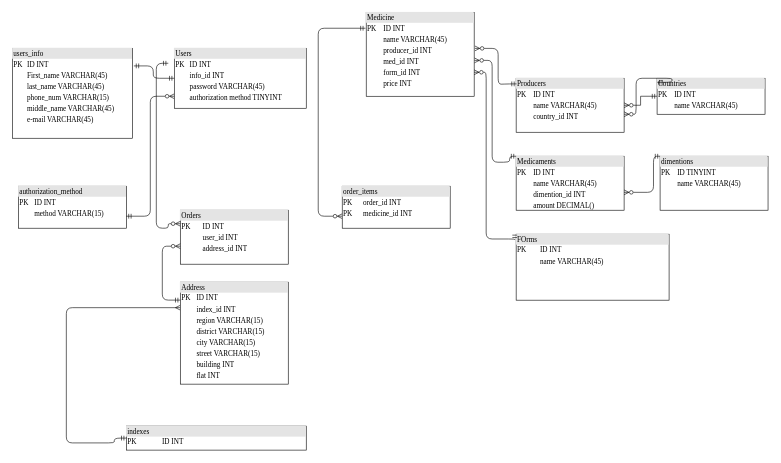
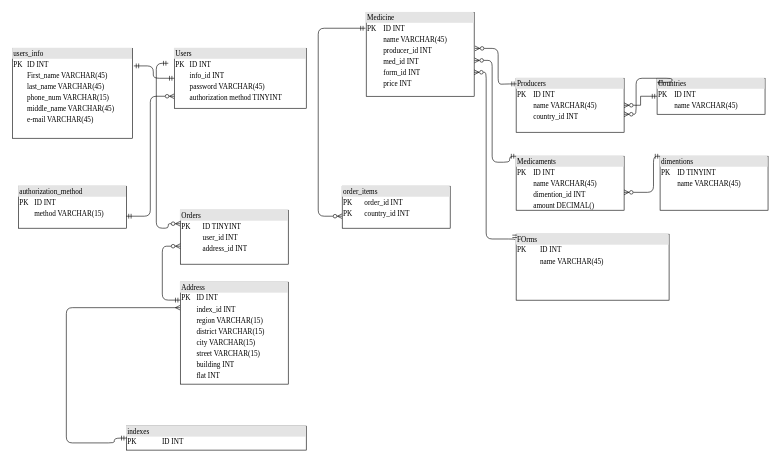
node "order_items PK order_id INT PK medicine_id INT": label "order_items PK order_id INT PK medicine_id INT" -> "order_items PK order_id INT PK country_id INT"
node "Orders PK ID INT user_id INT address_id INT": label "Orders PK ID INT user_id INT address_id INT" -> "Orders PK ID TINYINT user_id INT address_id INT"
